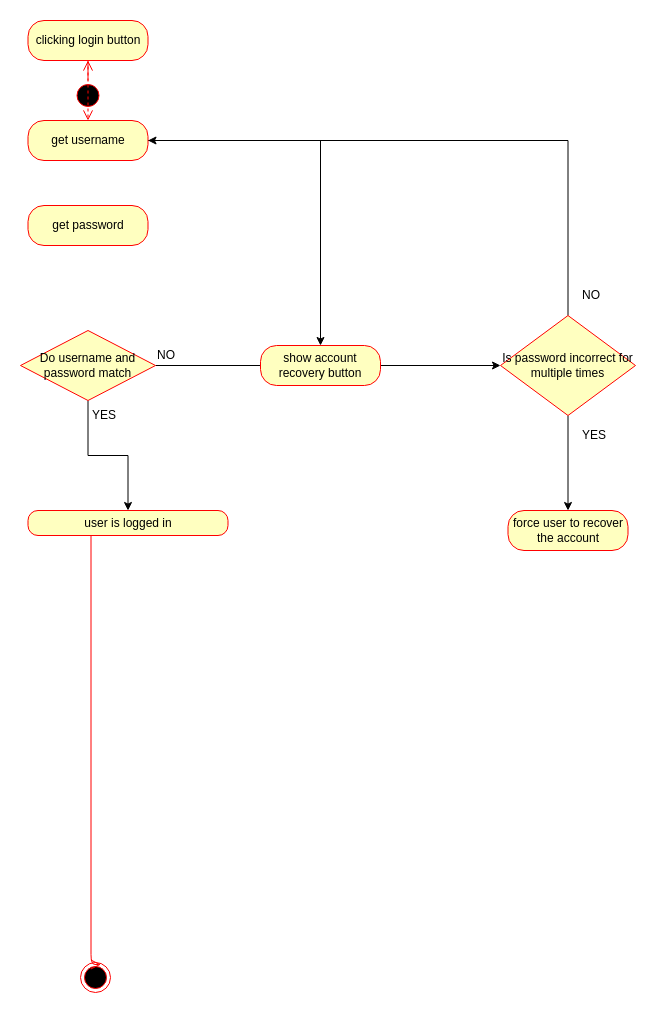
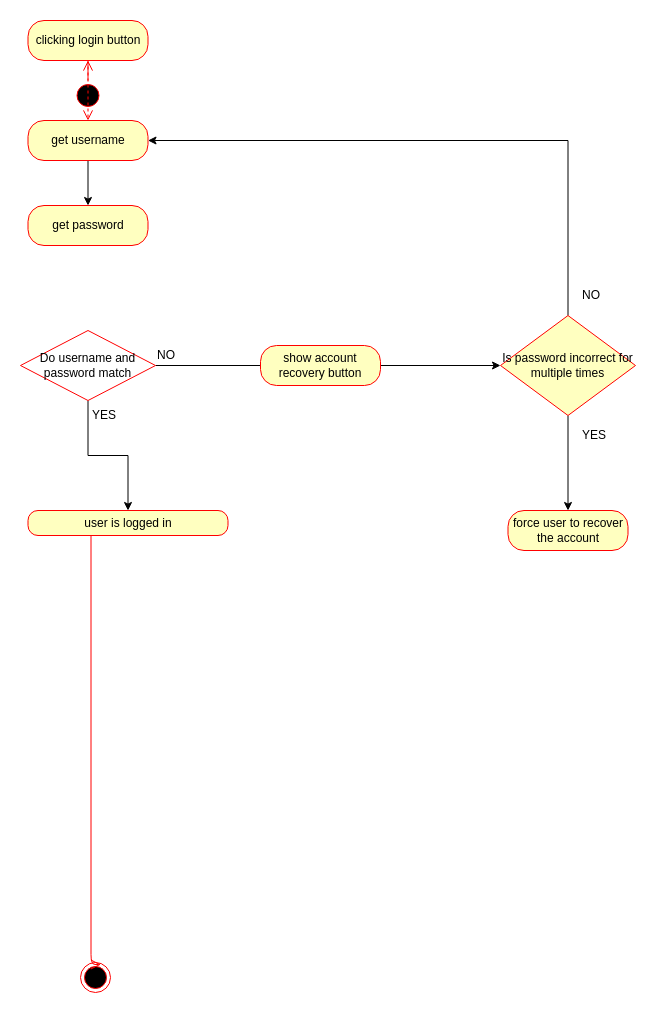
edge "get username" -> "show account recovery button": now "get username" -> "get password"
node "Do username and password match": fillcolor #ffffc0 -> #ffffff
